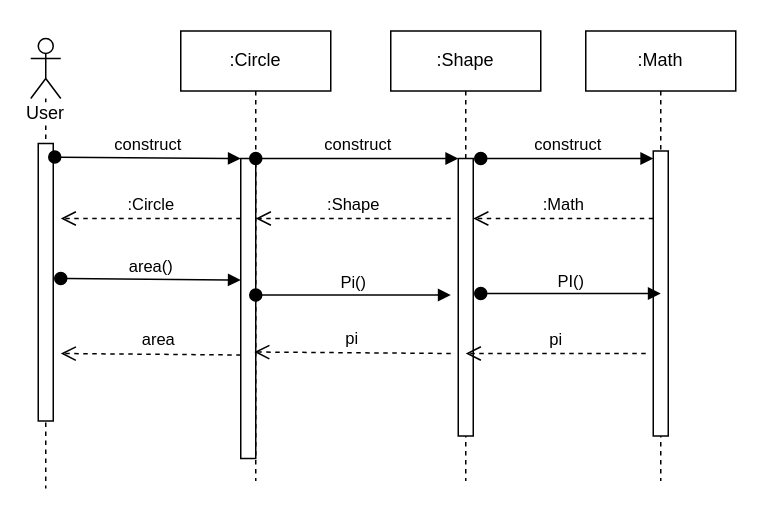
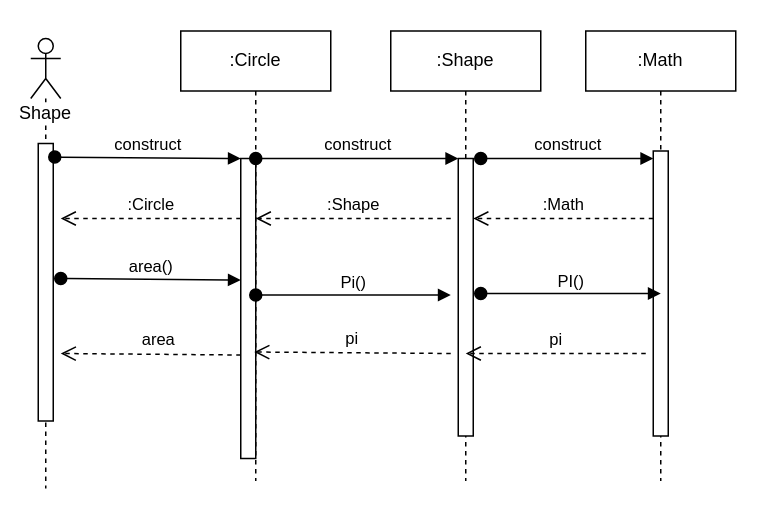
node "User": label "User" -> "Shape"
